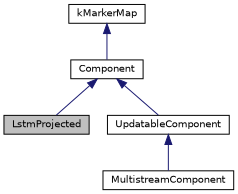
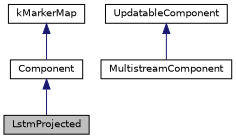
edge "UpdatableComponent" -> "Component": removed
